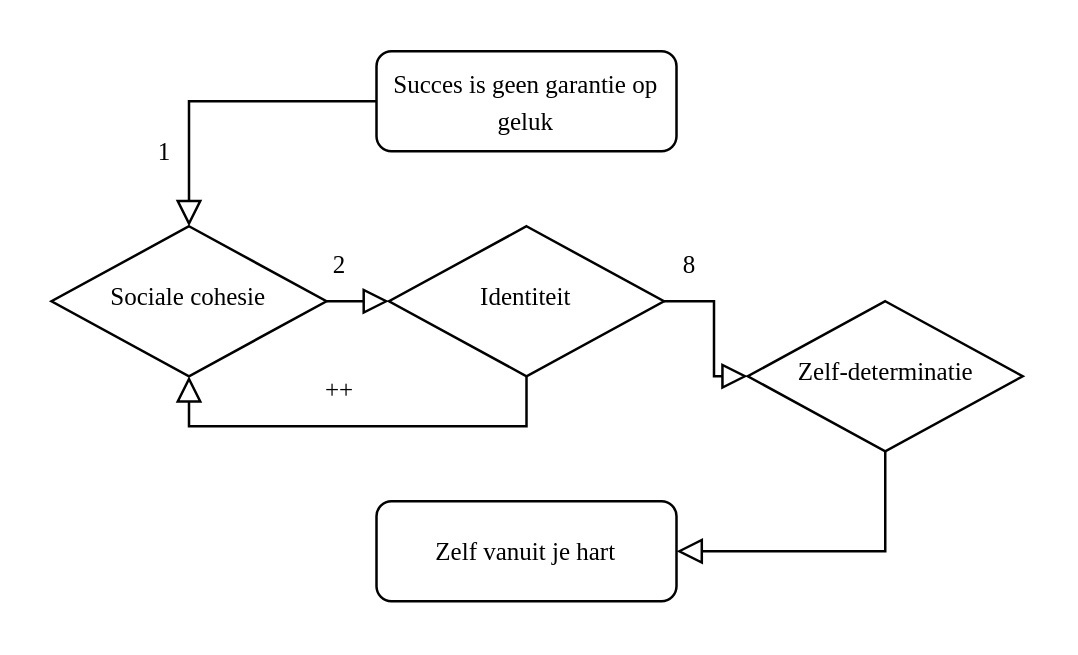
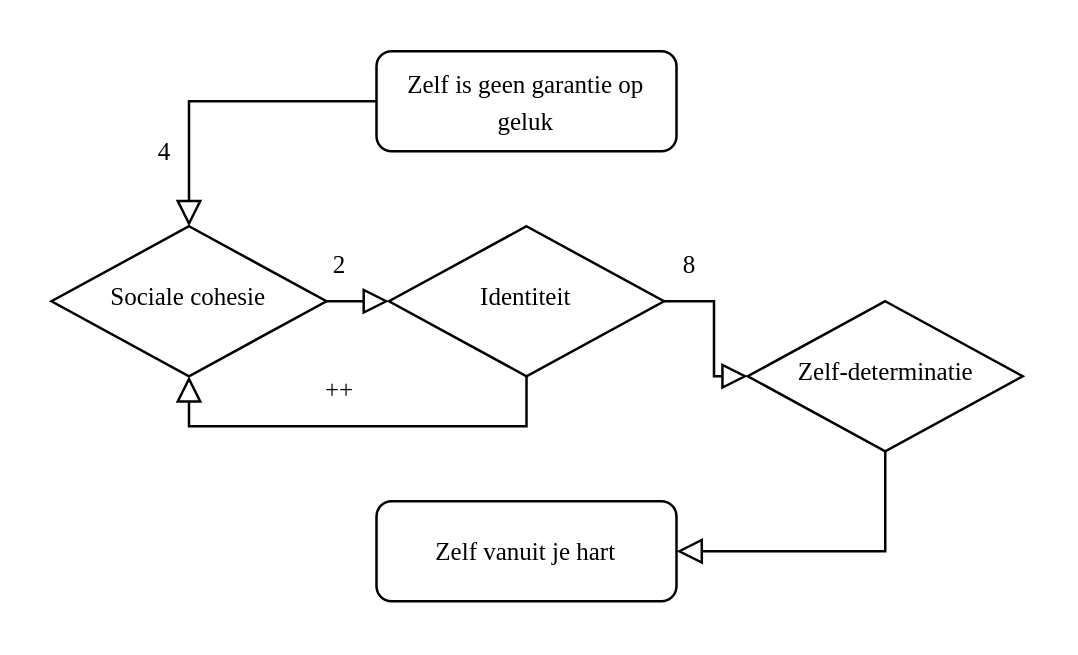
node "Succes is geen garantie op geluk": label "Succes is geen garantie op geluk" -> "Zelf is geen garantie op geluk"
node "1": label "1" -> "4"
